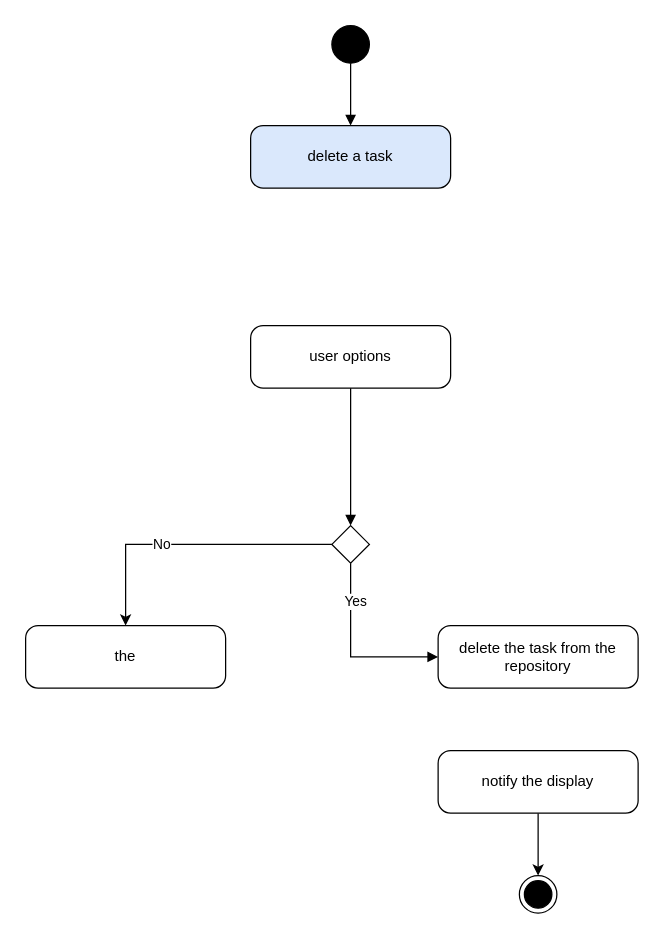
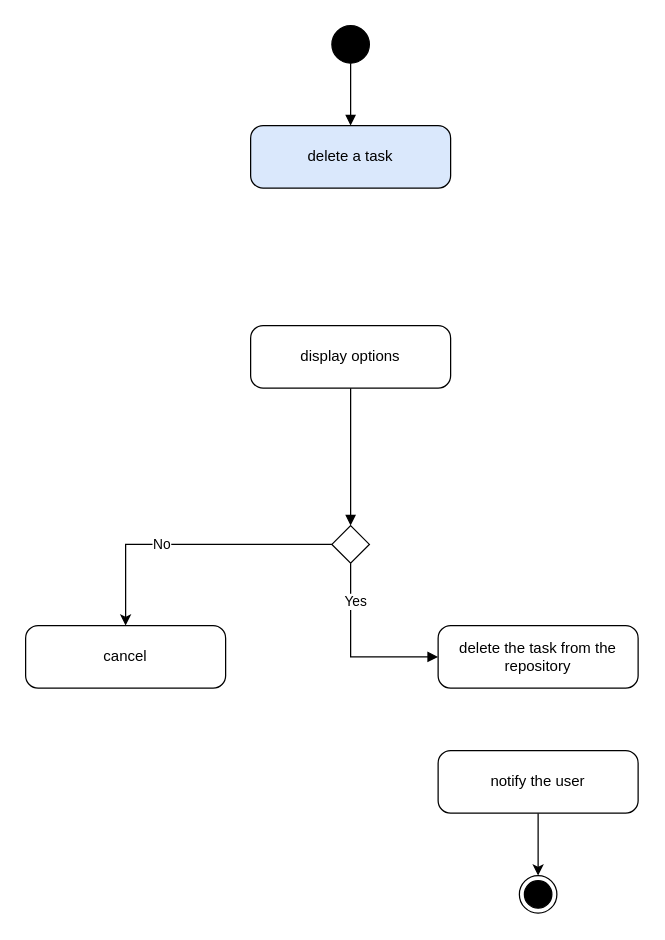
node "user options": label "user options" -> "display options"
node "the": label "the" -> "cancel"
node "notify the display": label "notify the display" -> "notify the user"
